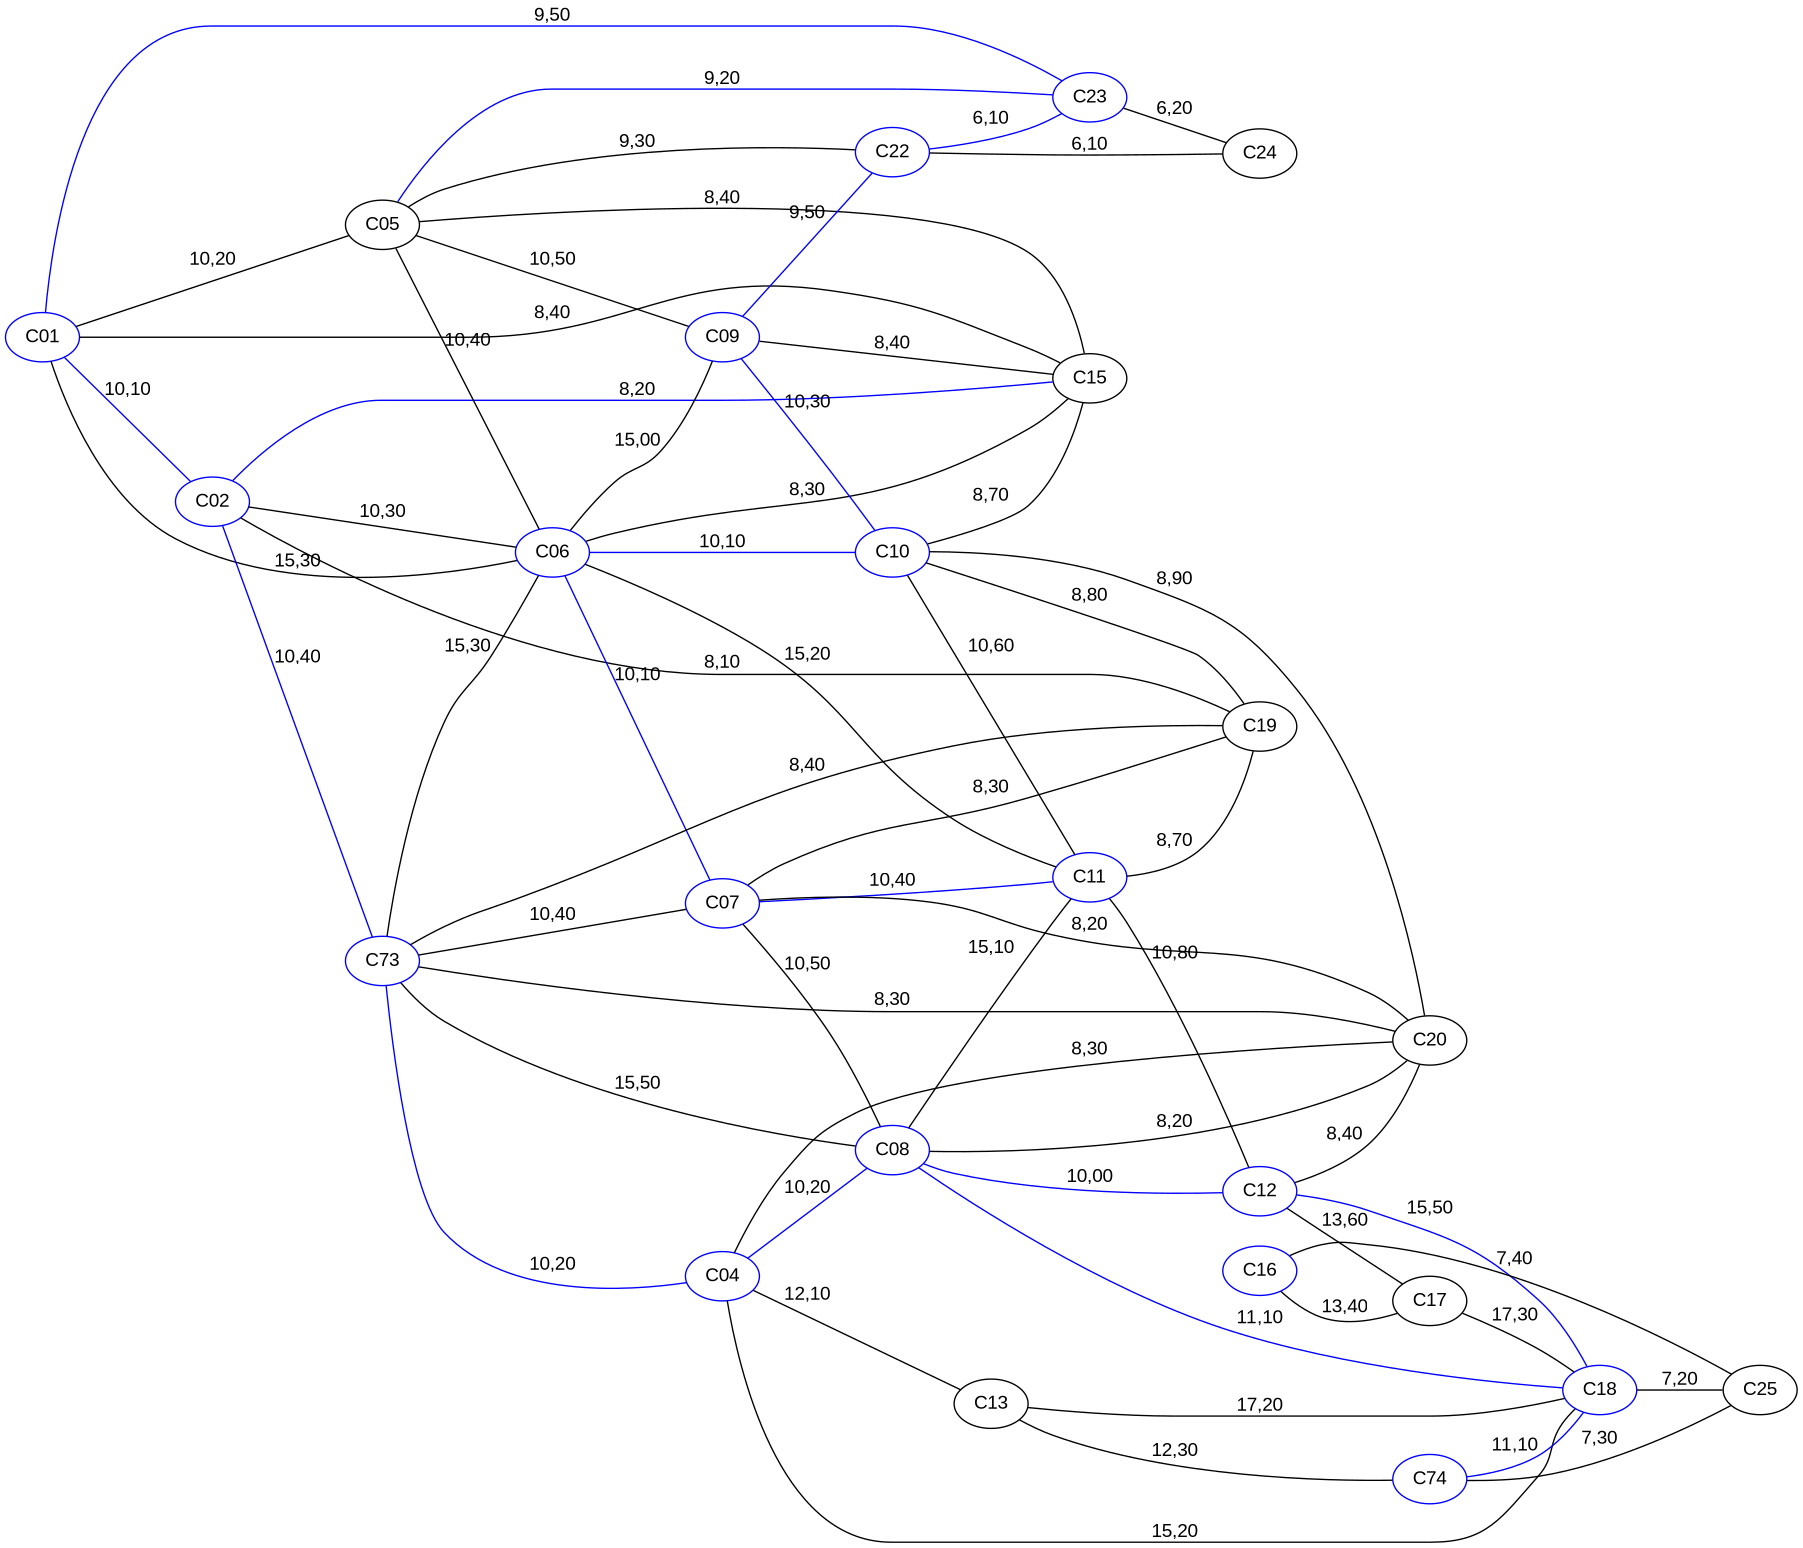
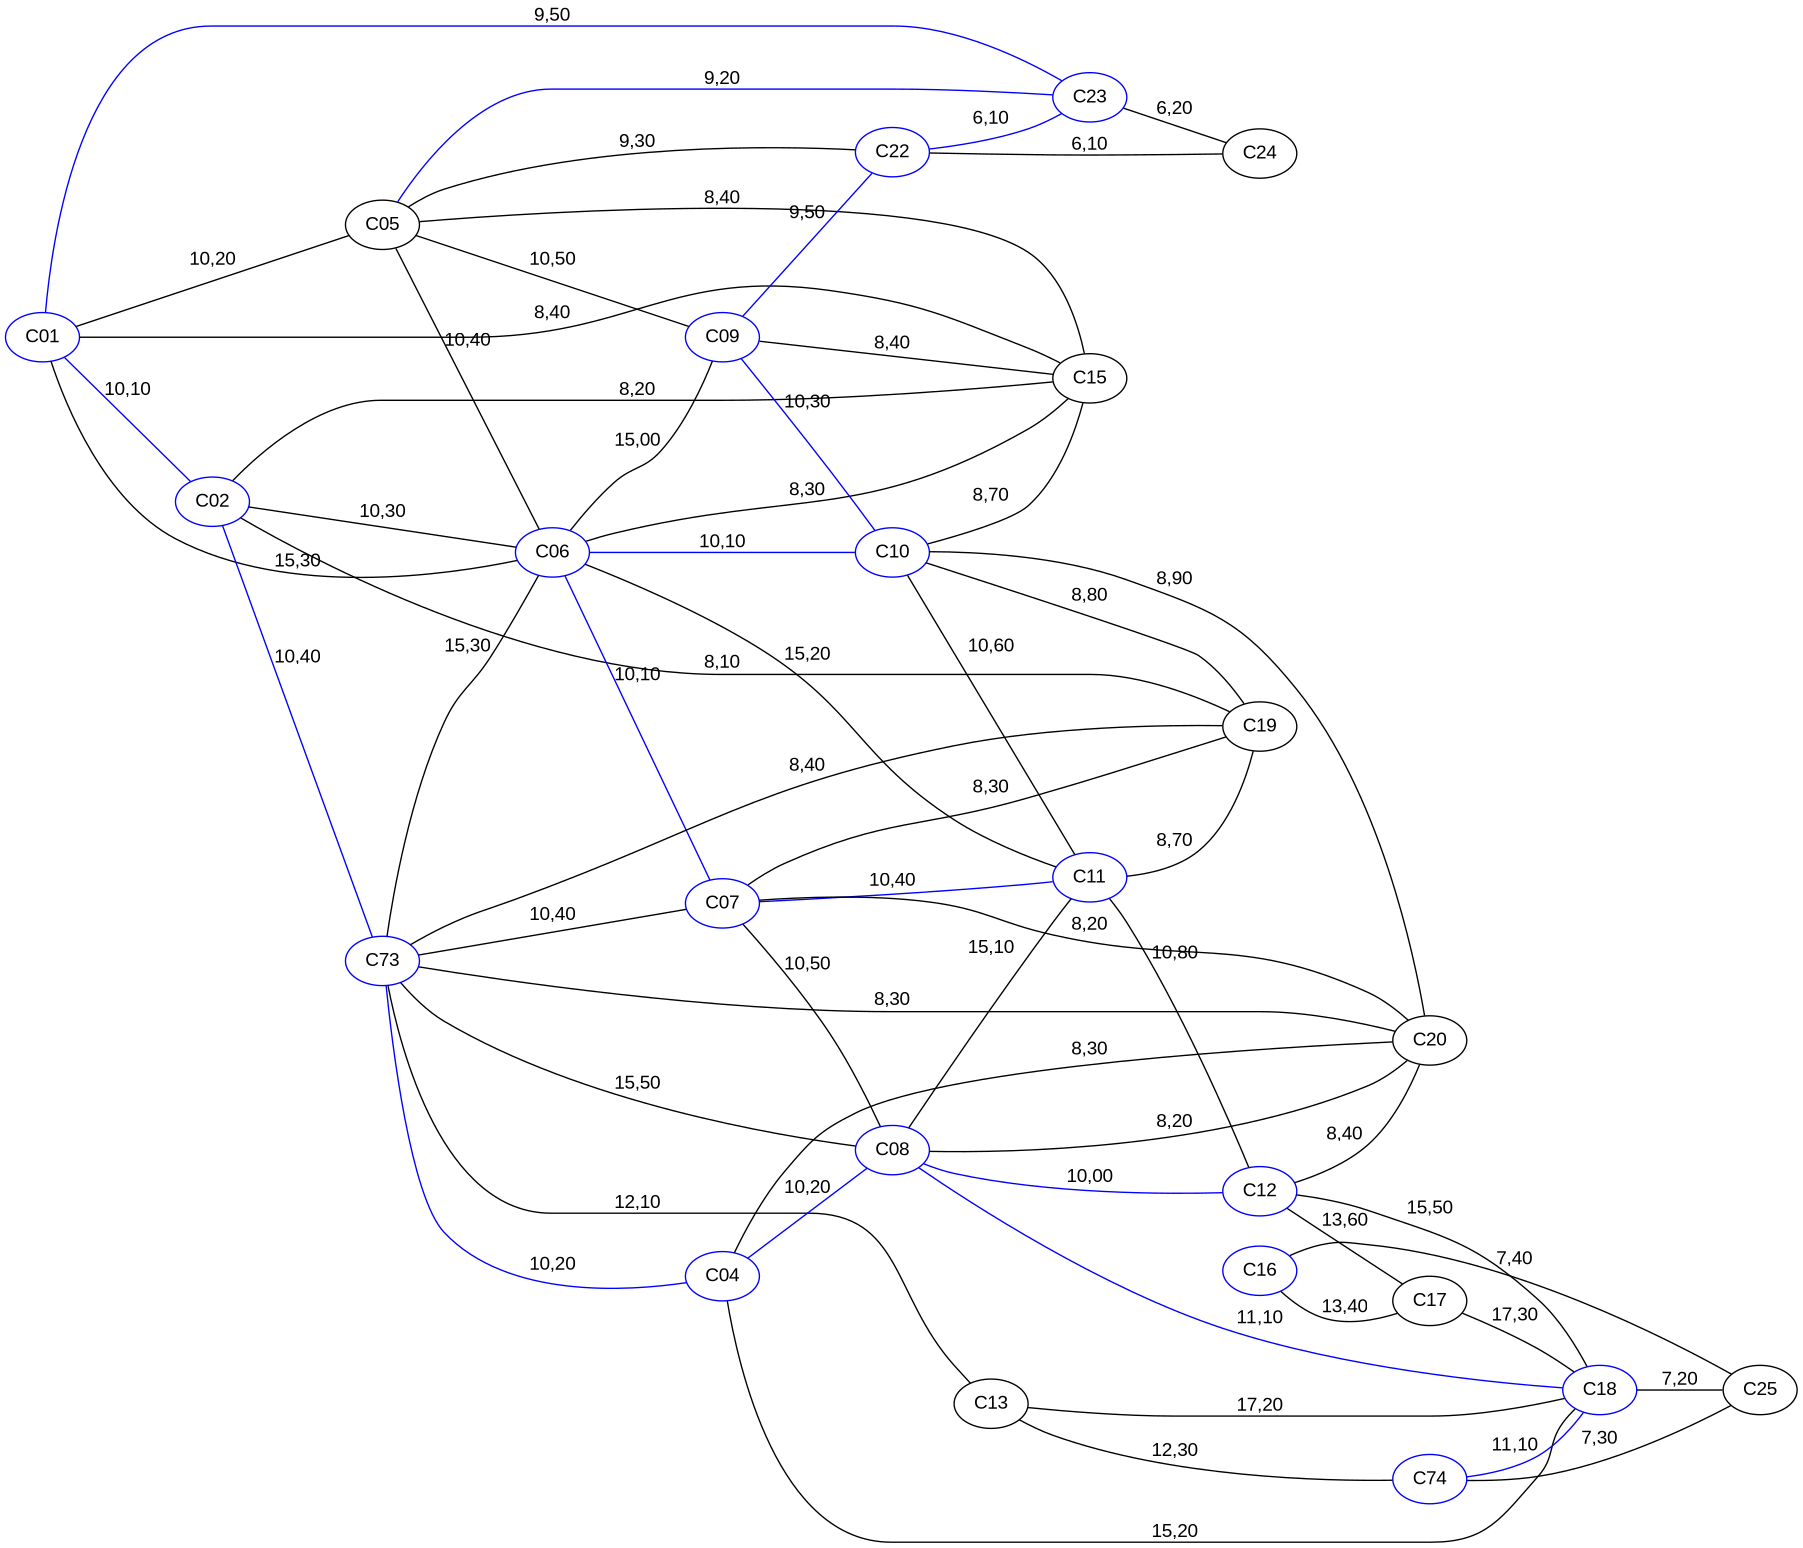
edge "C15" -- "C02": color blue -> black
edge "C12" -- "C18": color blue -> black
edge "C04" -- "C13": now "C73" -- "C13"
